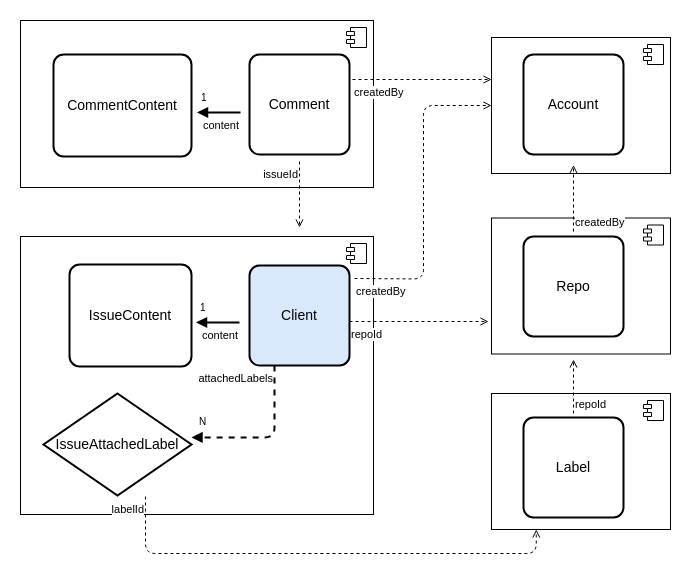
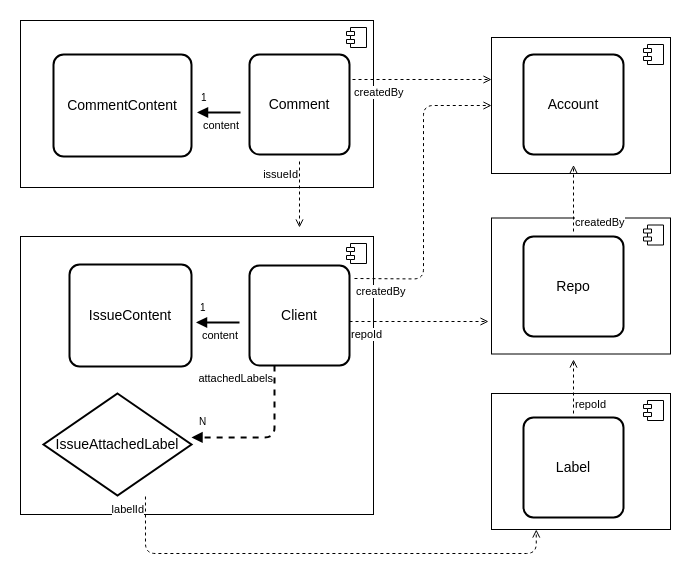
node "Client": fillcolor #dae8fc -> #ffffff
